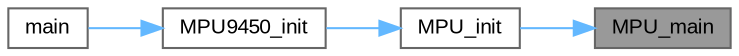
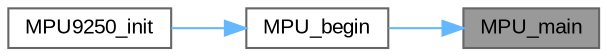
node "main": removed
node "MPU9450_init": label "MPU9450_init" -> "MPU9250_init"
node "MPU_init": label "MPU_init" -> "MPU_begin"
